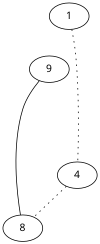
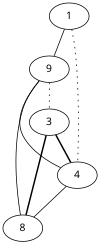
edge "1" -- "9": added
node "3": added
edge "9" -- "4": added
edge "4" -- "8": style dotted -> solid
